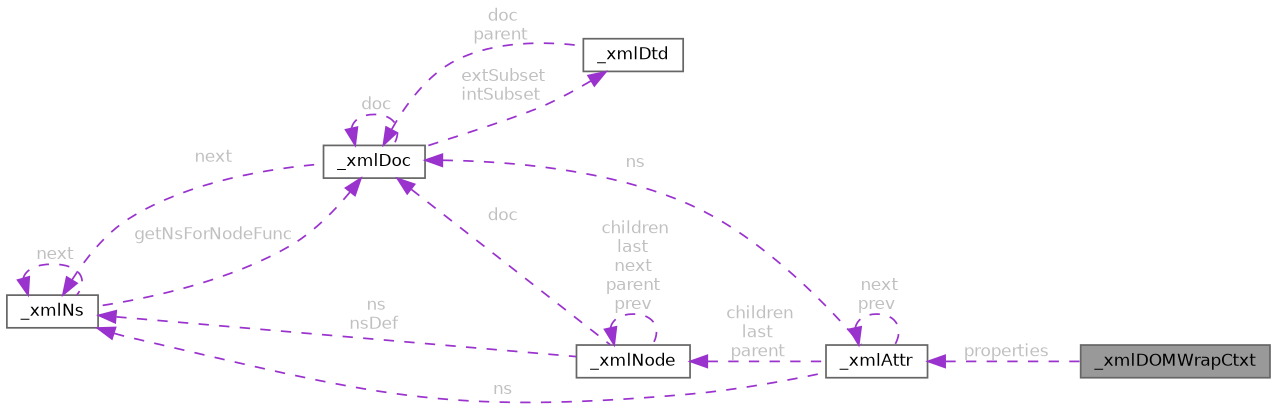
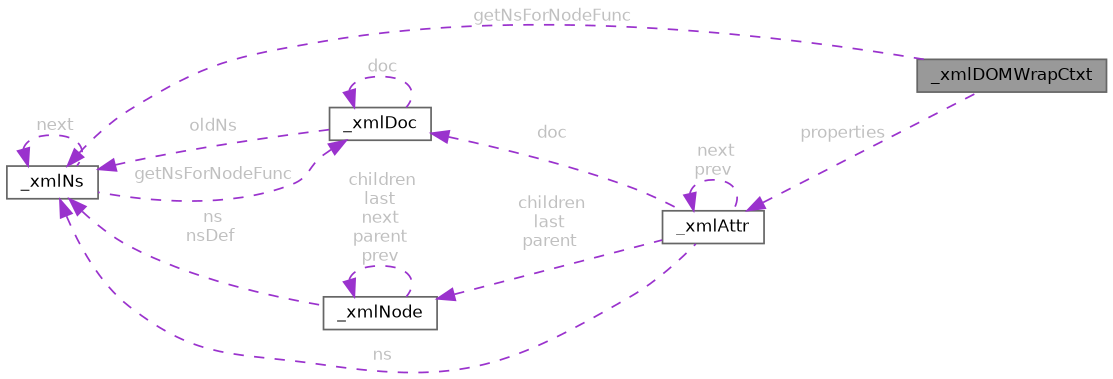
edge "_xmlDOMWrapCtxt" -> "_xmlNs": added, label "getNsForNodeFunc"
node "_xmlDtd": removed
edge "_xmlDoc" -> "_xmlNs": label " next" -> " oldNs"
edge "_xmlAttr" -> "_xmlDoc": label " ns" -> " doc"
edge "_xmlNode" -> "_xmlDoc": removed, label "doc"
